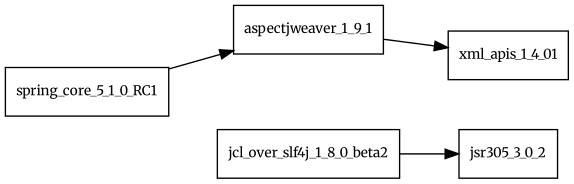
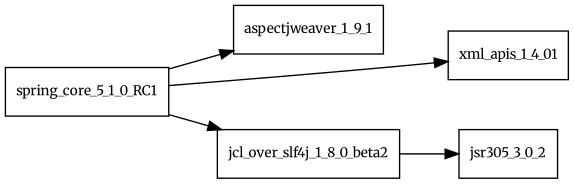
edge "aspectjweaver_1_9_1" -> "xml_apis_1_4_01": now "spring_core_5_1_0_RC1" -> "xml_apis_1_4_01"
edge "spring_core_5_1_0_RC1" -> "jcl_over_slf4j_1_8_0_beta2": added
